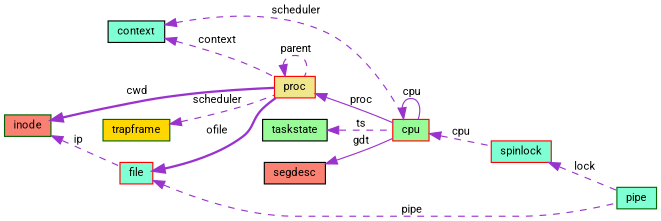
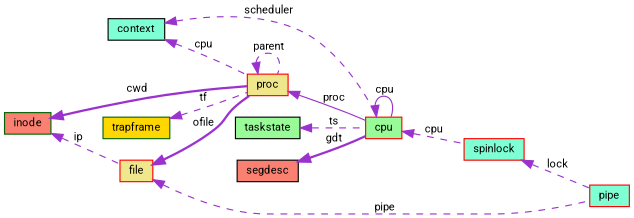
edge "proc" -> "context": label " context" -> " cpu"
edge "proc" -> "trapframe": label " scheduler" -> " tf"
edge "cpu" -> "segdesc": style solid -> bold
node "file": fillcolor aquamarine -> khaki
node "pipe": color darkgreen -> red
